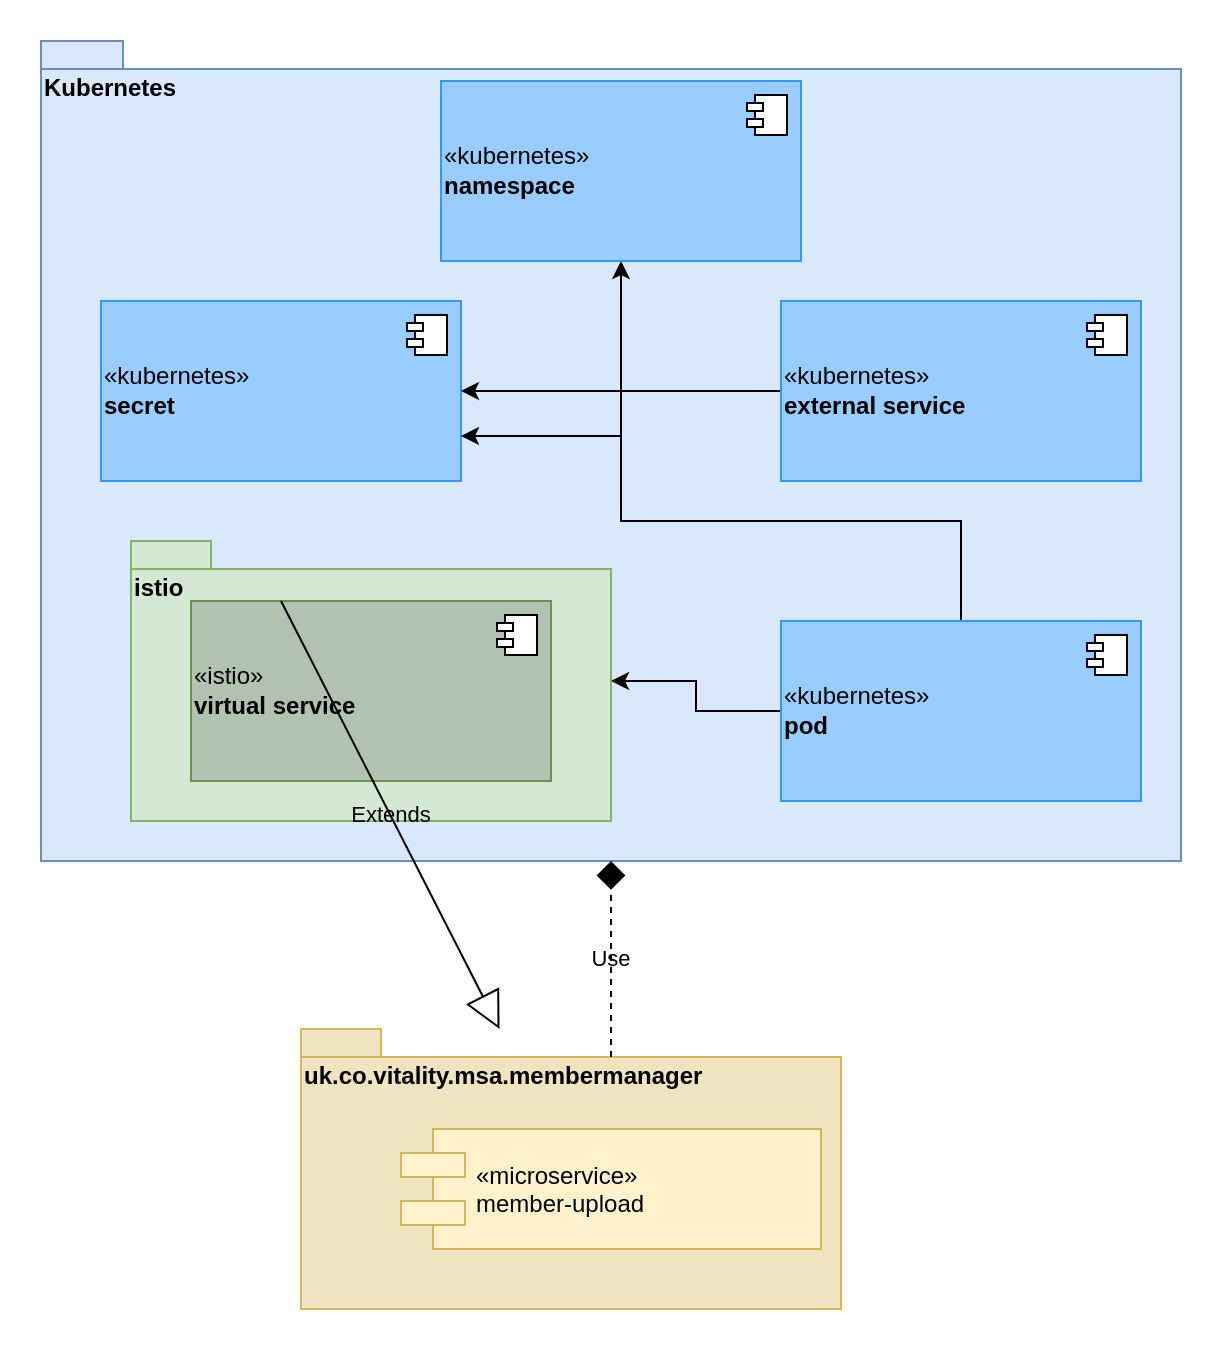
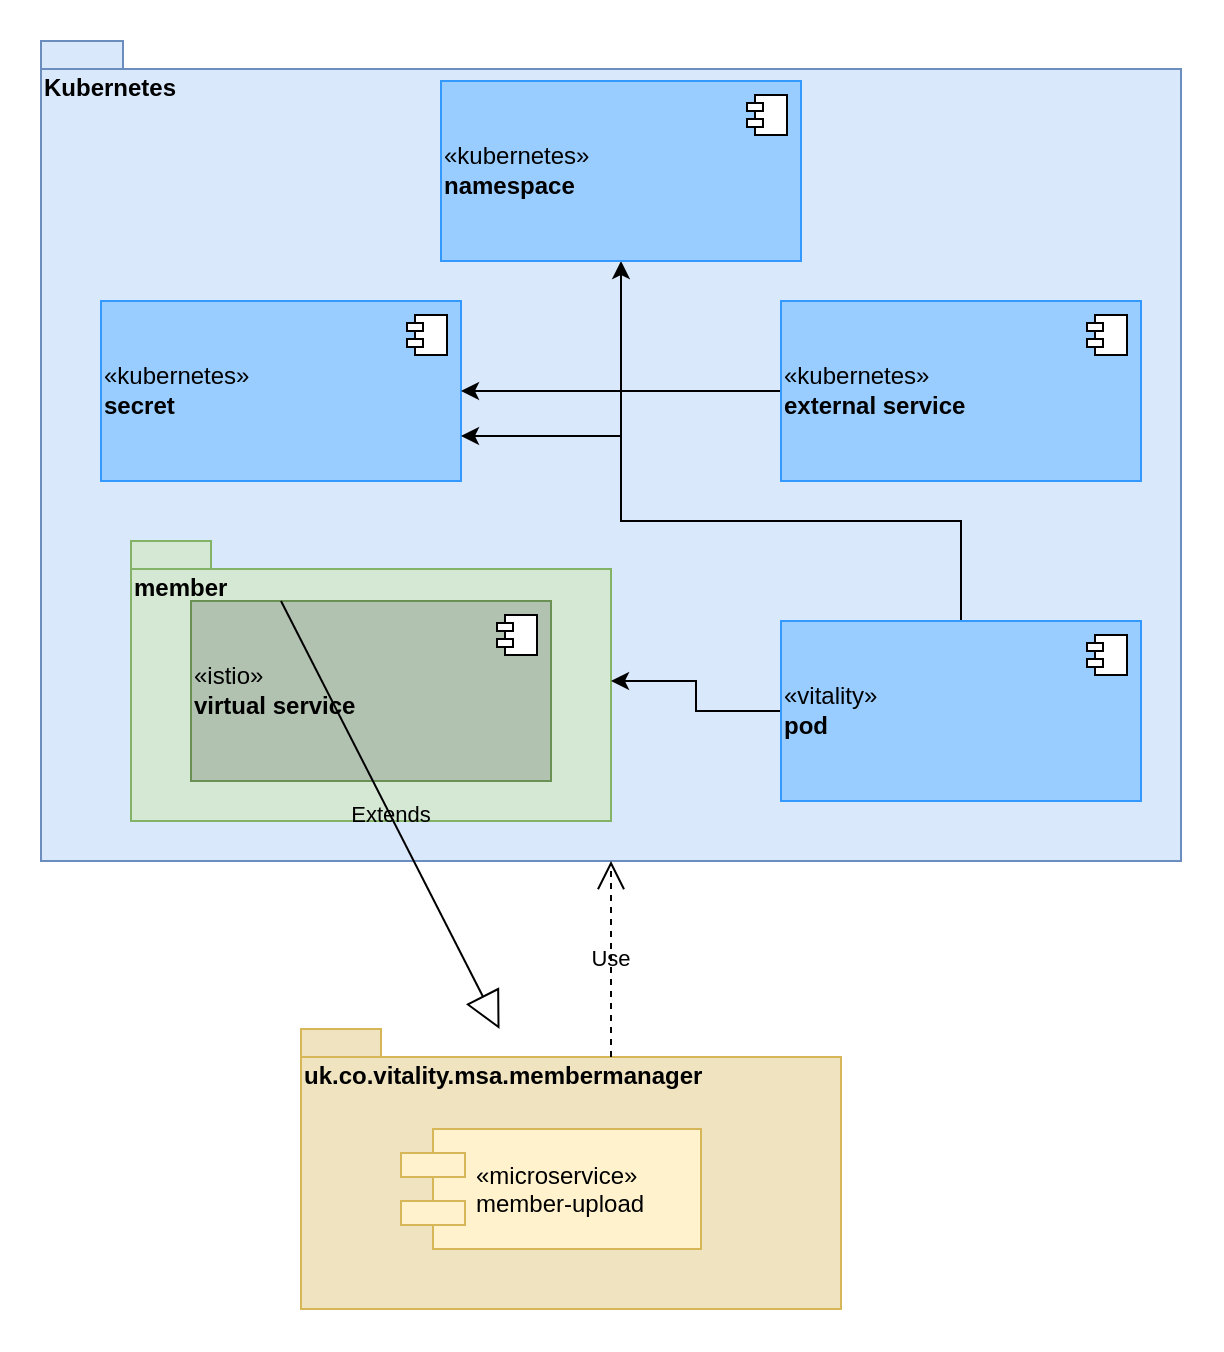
node "istio": label "istio" -> "member"
node "«kubernetes» pod": label "«kubernetes» pod" -> "«vitality» pod"
edge "uk.co.vitality.msa.membermanager" -> "Kubernetes": arrowhead diamond -> open
node "«microservice» member-upload": size 420x120 -> 300x120
